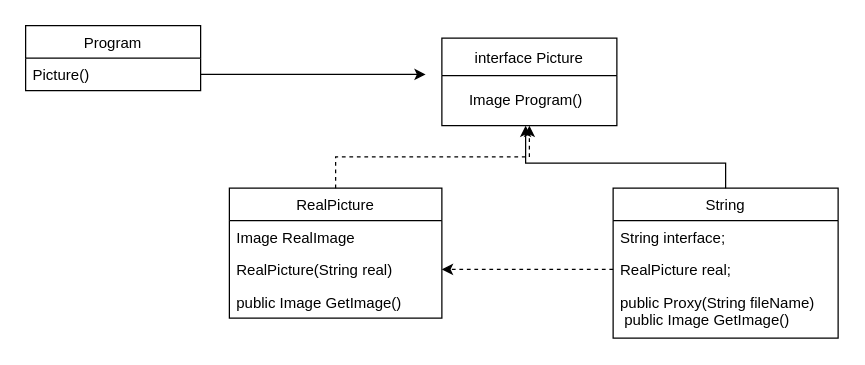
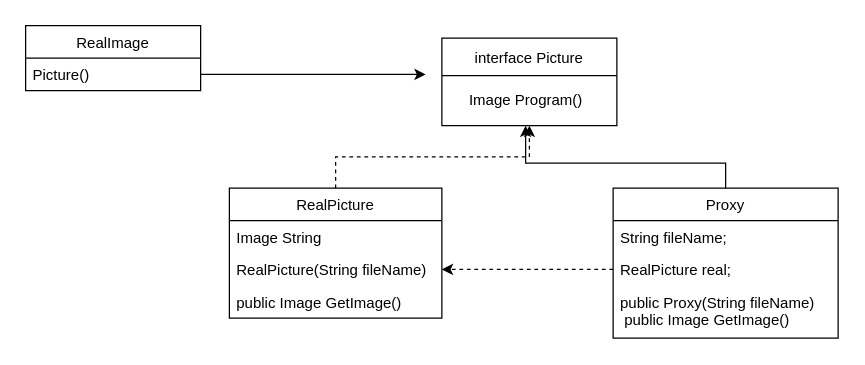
node "Program": label "Program" -> "RealImage"
node "String": label "String" -> "Proxy"
node "Image RealImage": label "Image RealImage" -> "Image String"
node "String interface;": label "String interface;" -> "String fileName;"
node "RealPicture(String real)": label "RealPicture(String real)" -> "RealPicture(String fileName)"
